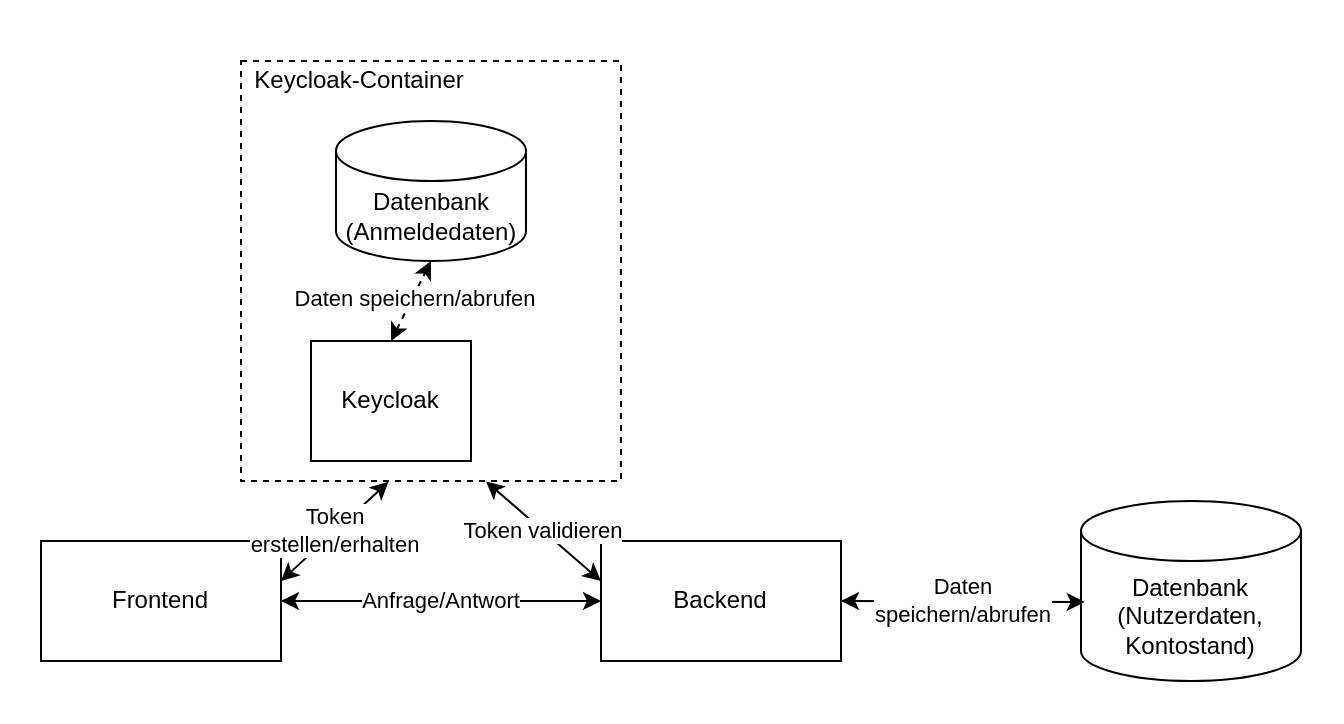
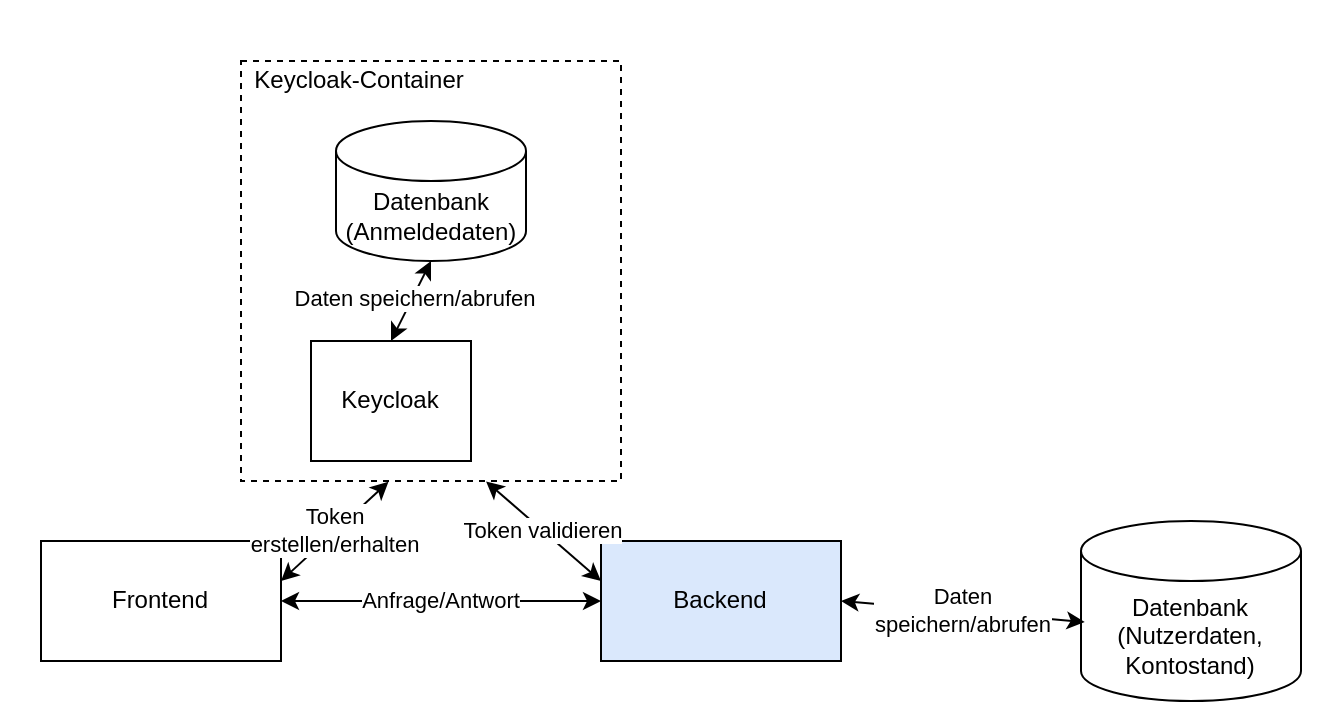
edge "Datenbank (Anmeldedaten)" -- "Keycloak": style dashed -> solid
node "Datenbank (Nutzerdaten, Kontostand)": moved (1191, 591) -> (1191, 611)
node "Backend": fillcolor #ffffff -> #dae8fc
